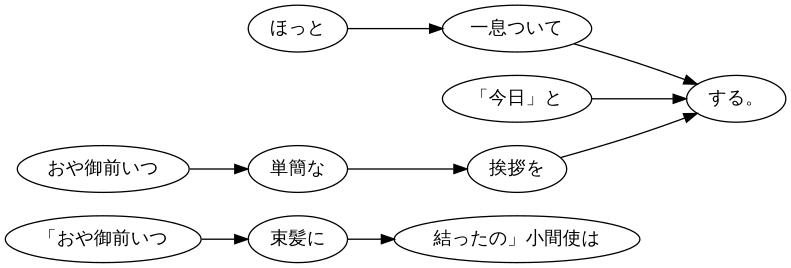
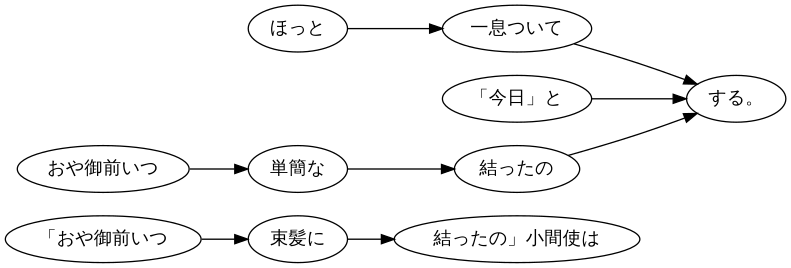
node "挨拶を": label "挨拶を" -> "結ったの"
